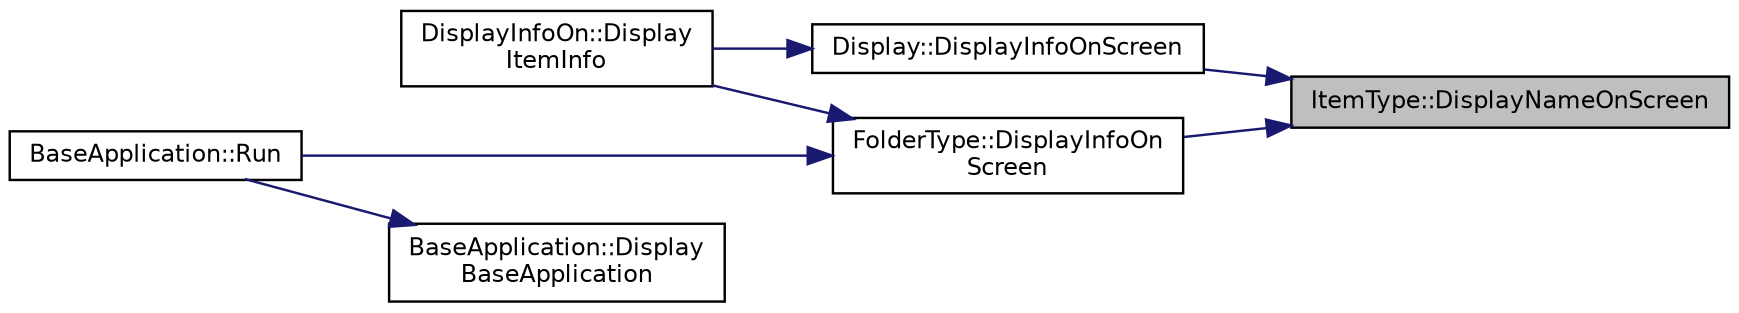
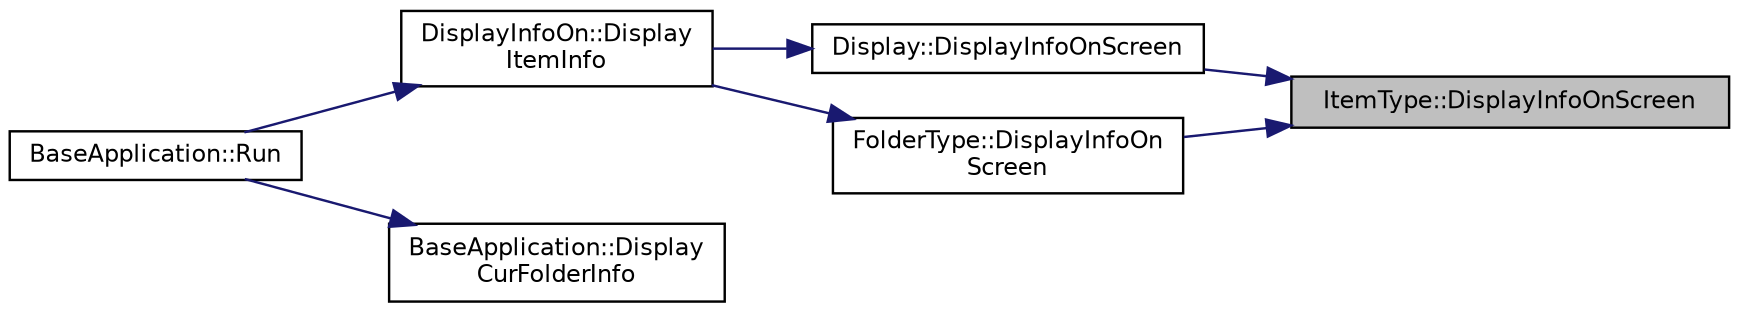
node "ItemType::DisplayNameOnScreen": label "ItemType::DisplayNameOnScreen" -> "ItemType::DisplayInfoOnScreen"
edge "BaseApplication::Run" -> "FolderType::DisplayInfoOn Screen": now "BaseApplication::Run" -> "DisplayInfoOn::Display ItemInfo"
node "BaseApplication::Display BaseApplication": label "BaseApplication::Display BaseApplication" -> "BaseApplication::Display CurFolderInfo"
